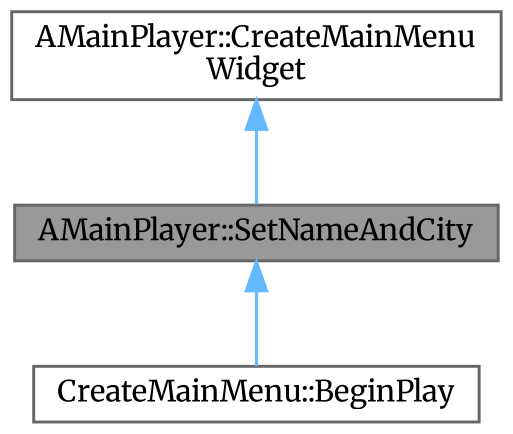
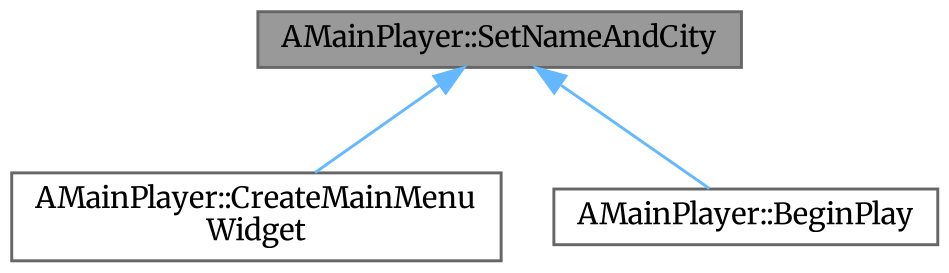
edge "AMainPlayer::SetNameAndCity" -> "AMainPlayer::CreateMainMenu Widget": reversed
node "CreateMainMenu::BeginPlay": label "CreateMainMenu::BeginPlay" -> "AMainPlayer::BeginPlay"
